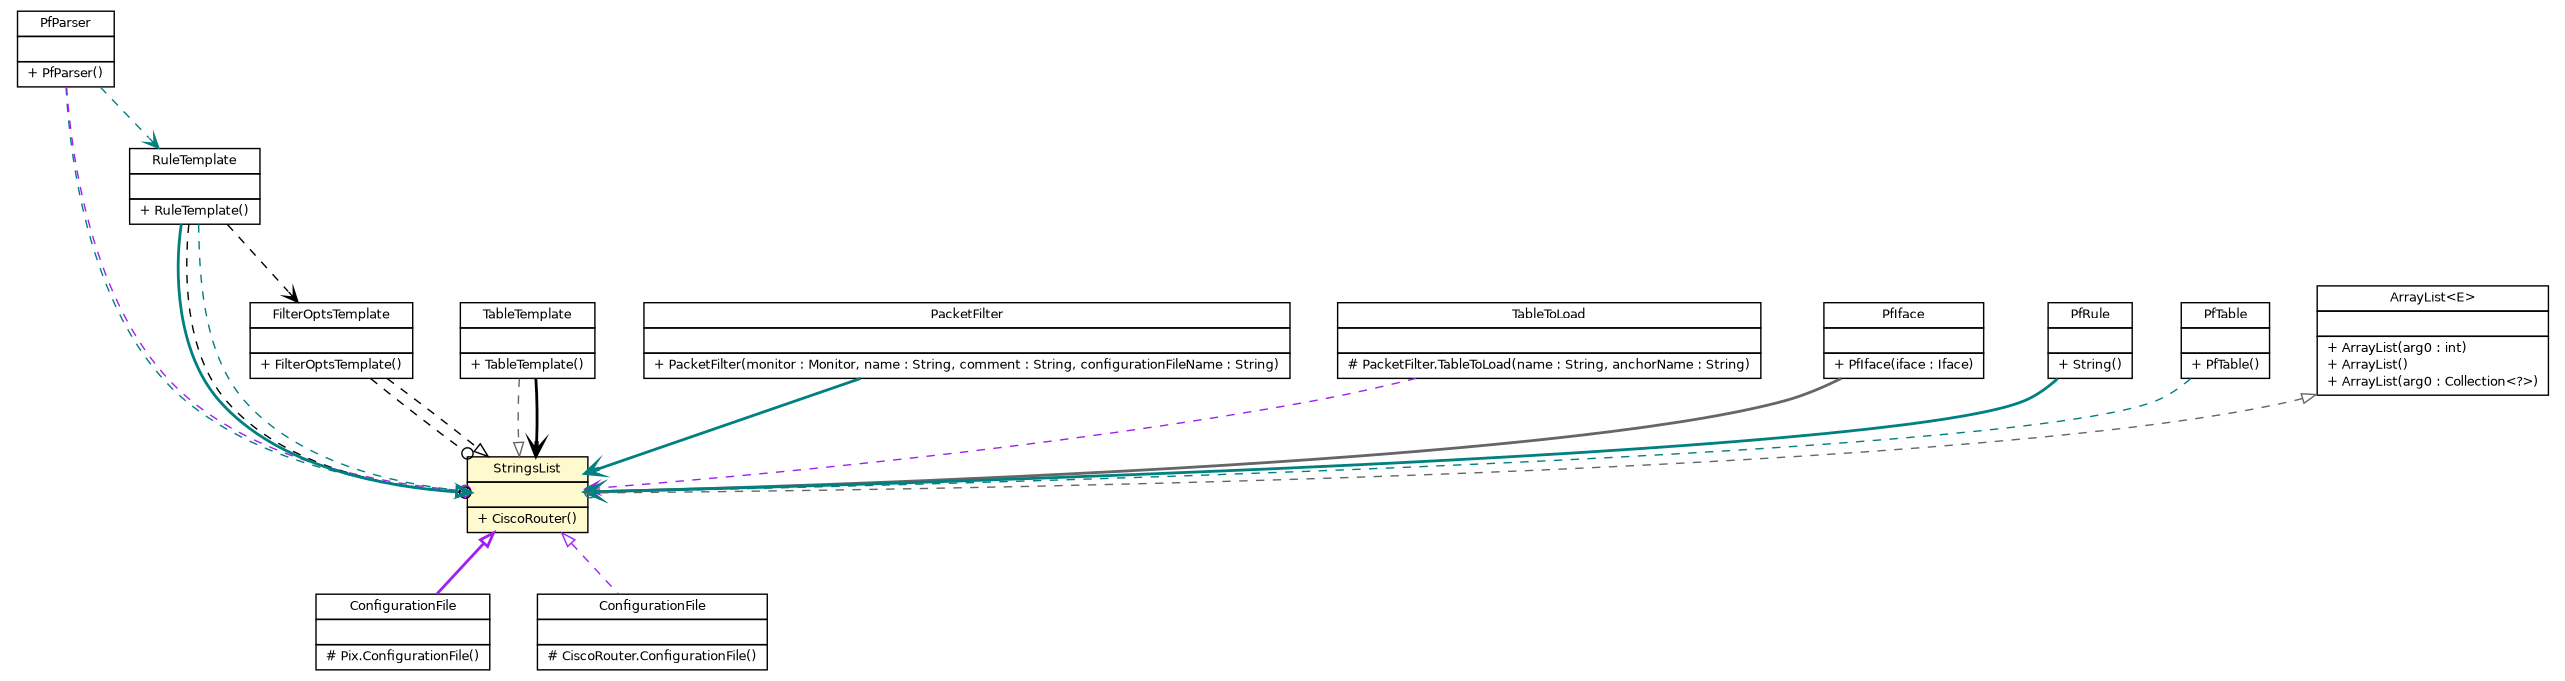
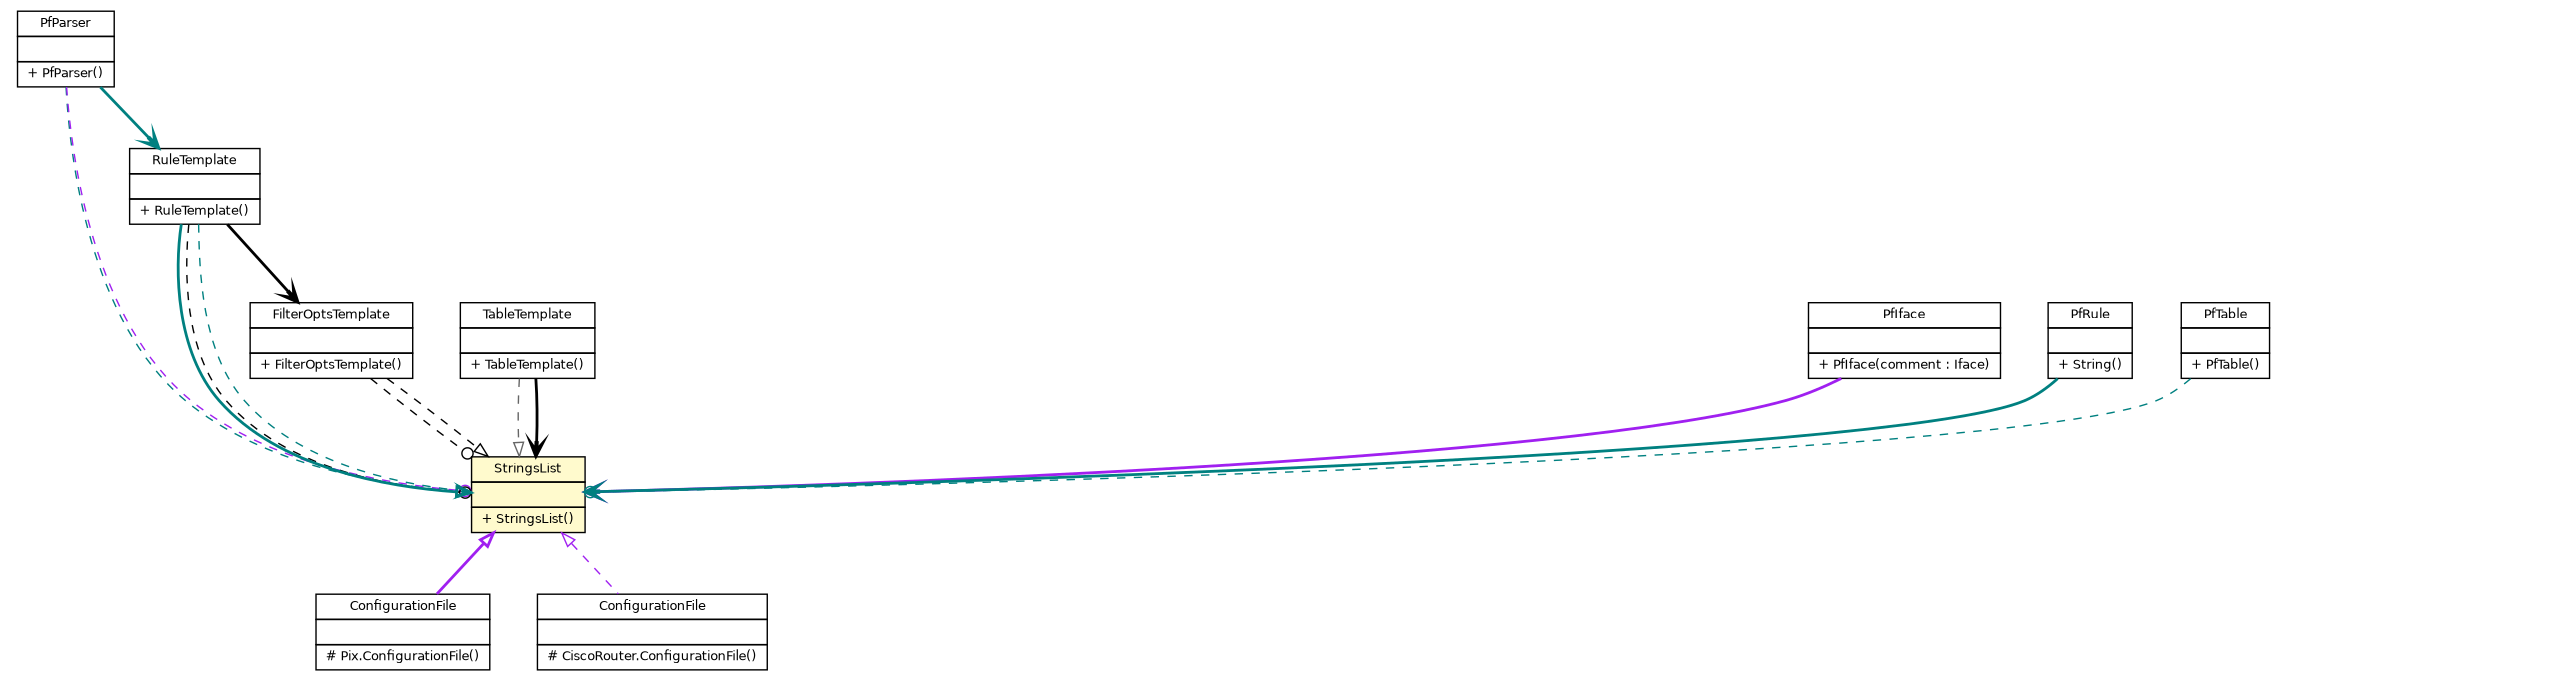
edge "PfParser" -> "RuleTemplate": style dashed -> bold
edge "RuleTemplate" -> "FilterOptsTemplate": style dashed -> bold
node "PacketFilter": removed
node "TableToLoad": removed
node "ArrayList<E>": removed
node "PfIface": text "+ PfIface(iface : Iface)" -> "+ PfIface(comment : Iface)"
edge "PfIface" -> "StringsList": color gray40 -> purple
node "StringsList": text "+ CiscoRouter()" -> "+ StringsList()"
